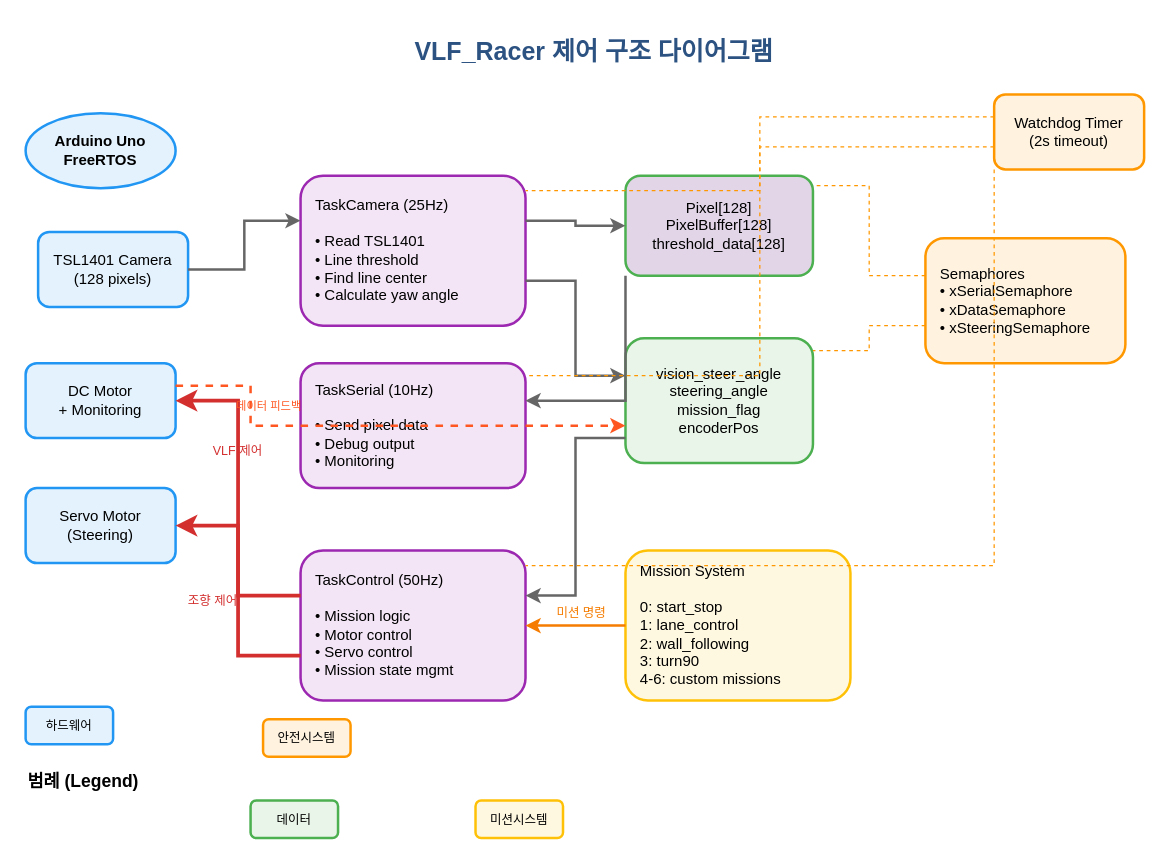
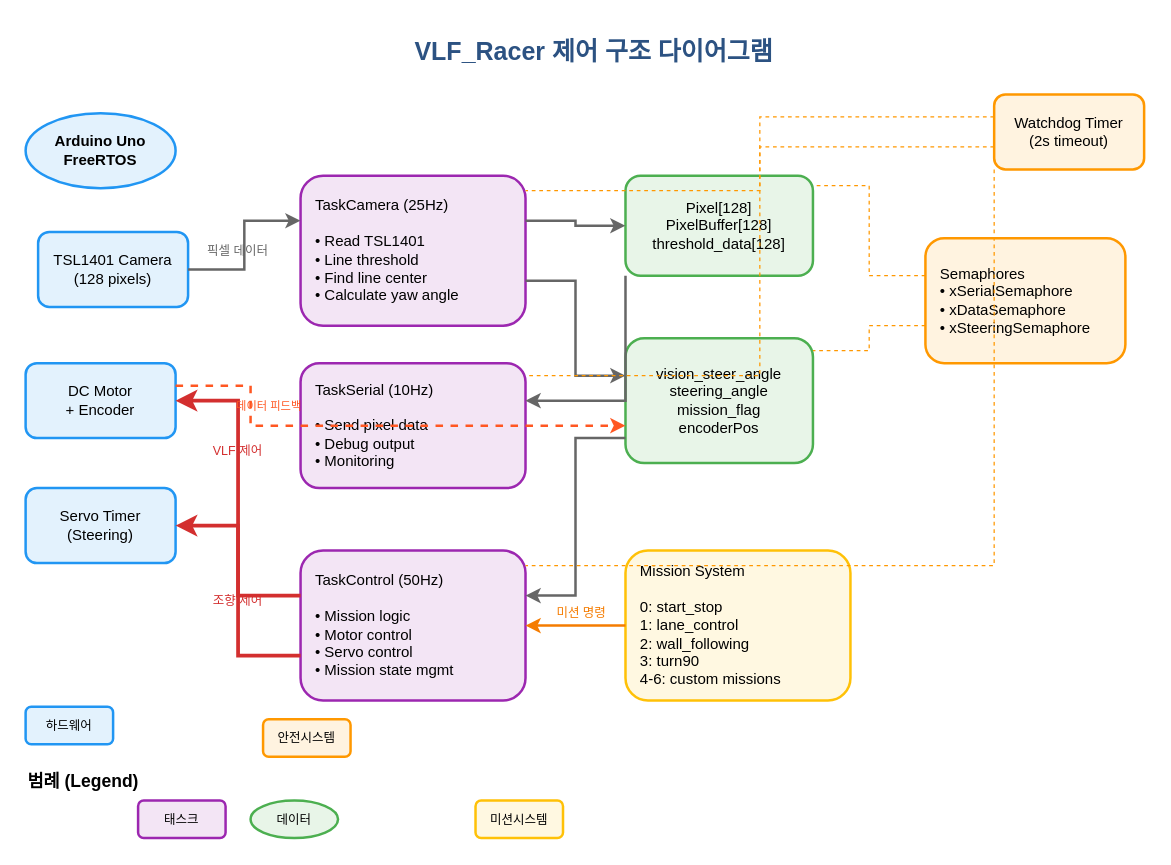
node "Pixel[128] PixelBuffer[128] threshold_data[128]": fillcolor #e1d5e7 -> #e8f5e8
node "픽셀 데이터": added
node "DC Motor + Monitoring": label "DC Motor + Monitoring" -> "DC Motor + Encoder"
node "Servo Motor (Steering)": label "Servo Motor (Steering)" -> "Servo Timer (Steering)"
node "조향 제어": moved (213, 601) -> (238, 601)
node "태스크": added
node "데이터": shape rounded rectangle -> ellipse
